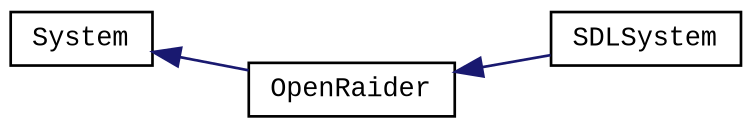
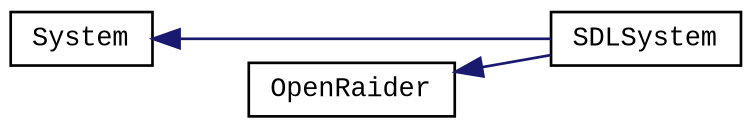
edge "OpenRaider" -> "System": now "SDLSystem" -> "System"
